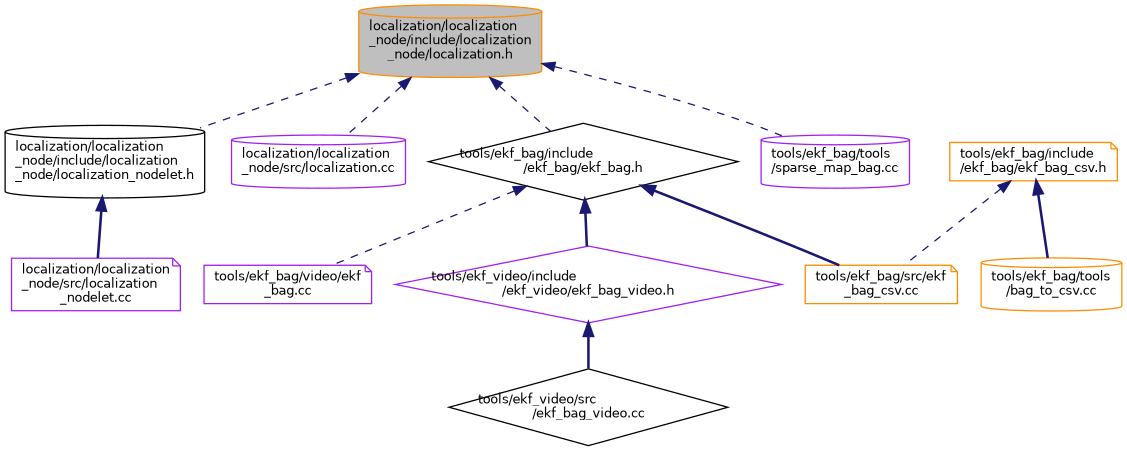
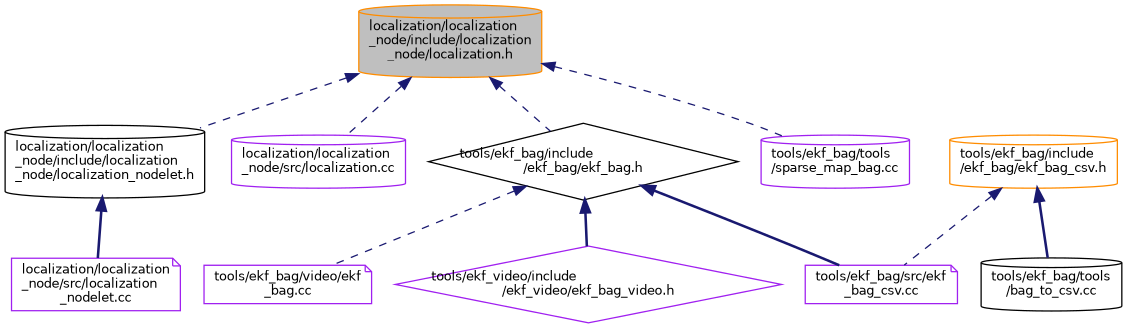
node "tools/ekf_bag/include /ekf_bag/ekf_bag_csv.h": shape note -> cylinder
node "tools/ekf_bag/src/ekf _bag_csv.cc": color darkorange -> purple
node "tools/ekf_bag/tools /bag_to_csv.cc": color darkorange -> black
node "tools/ekf_video/src /ekf_bag_video.cc": removed
